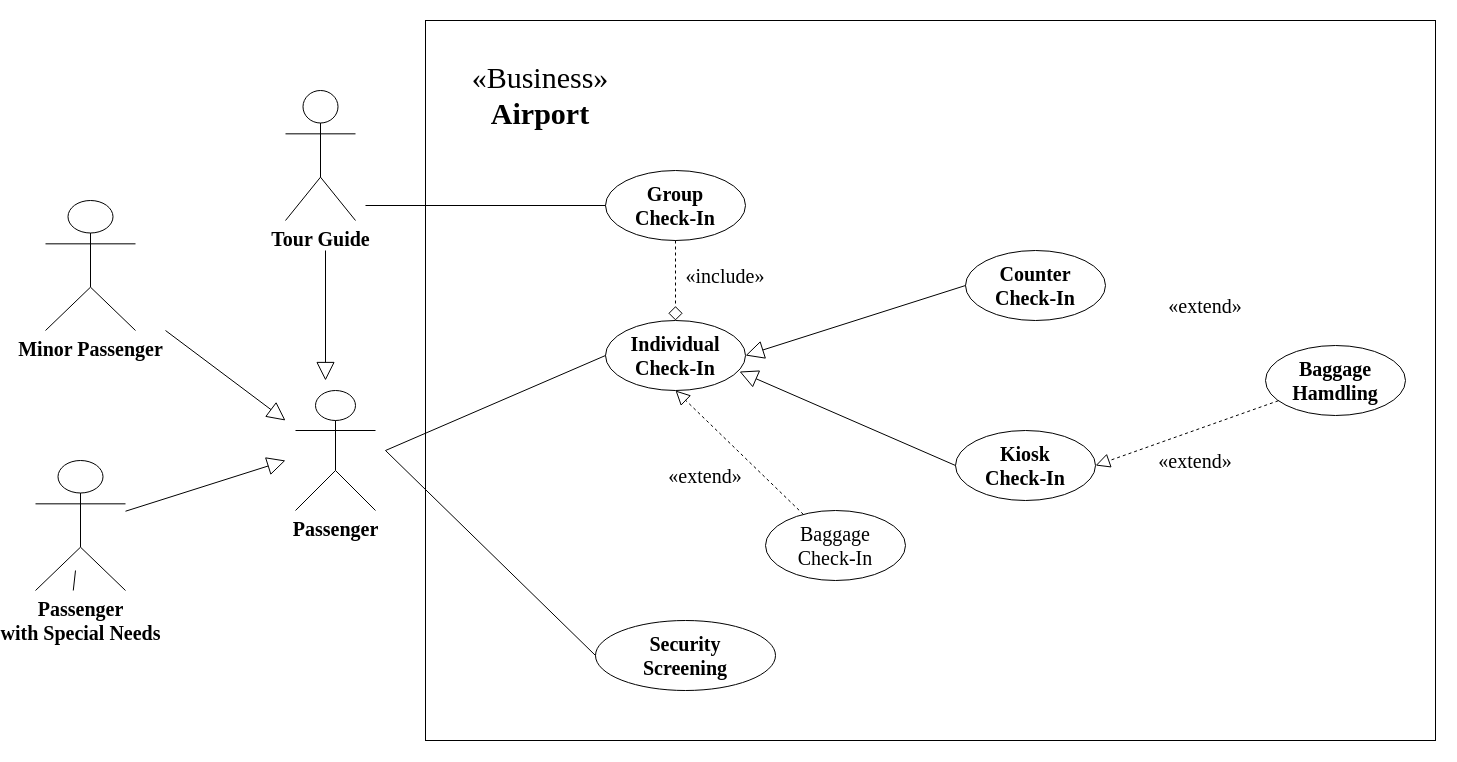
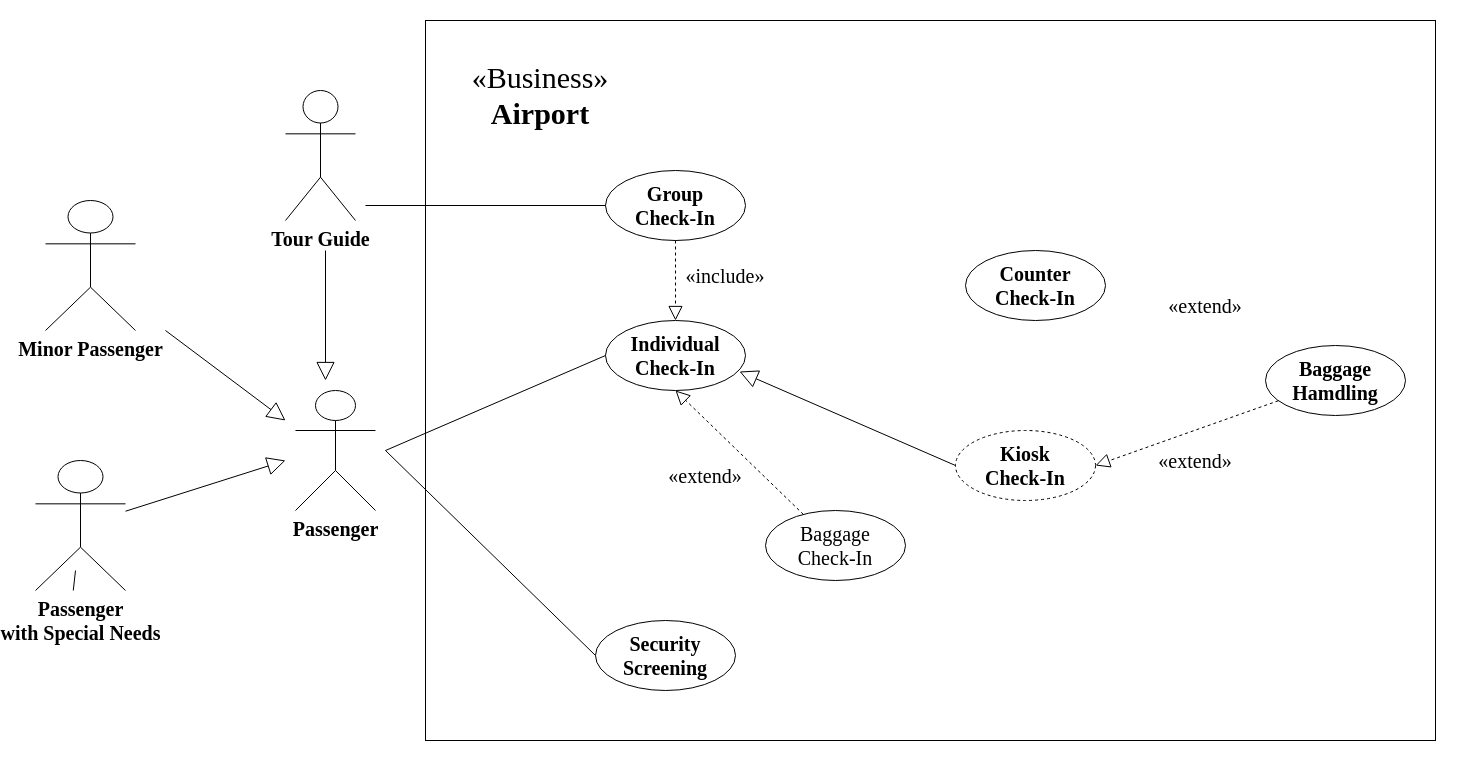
edge "Group Check-In" -> "Individual Check-In": arrowhead diamond -> block
edge "Counter Check-In" -> "Individual Check-In": removed
node "Kiosk Check-In": style solid -> dashed
node "Security Screening": size 180x70 -> 140x70
